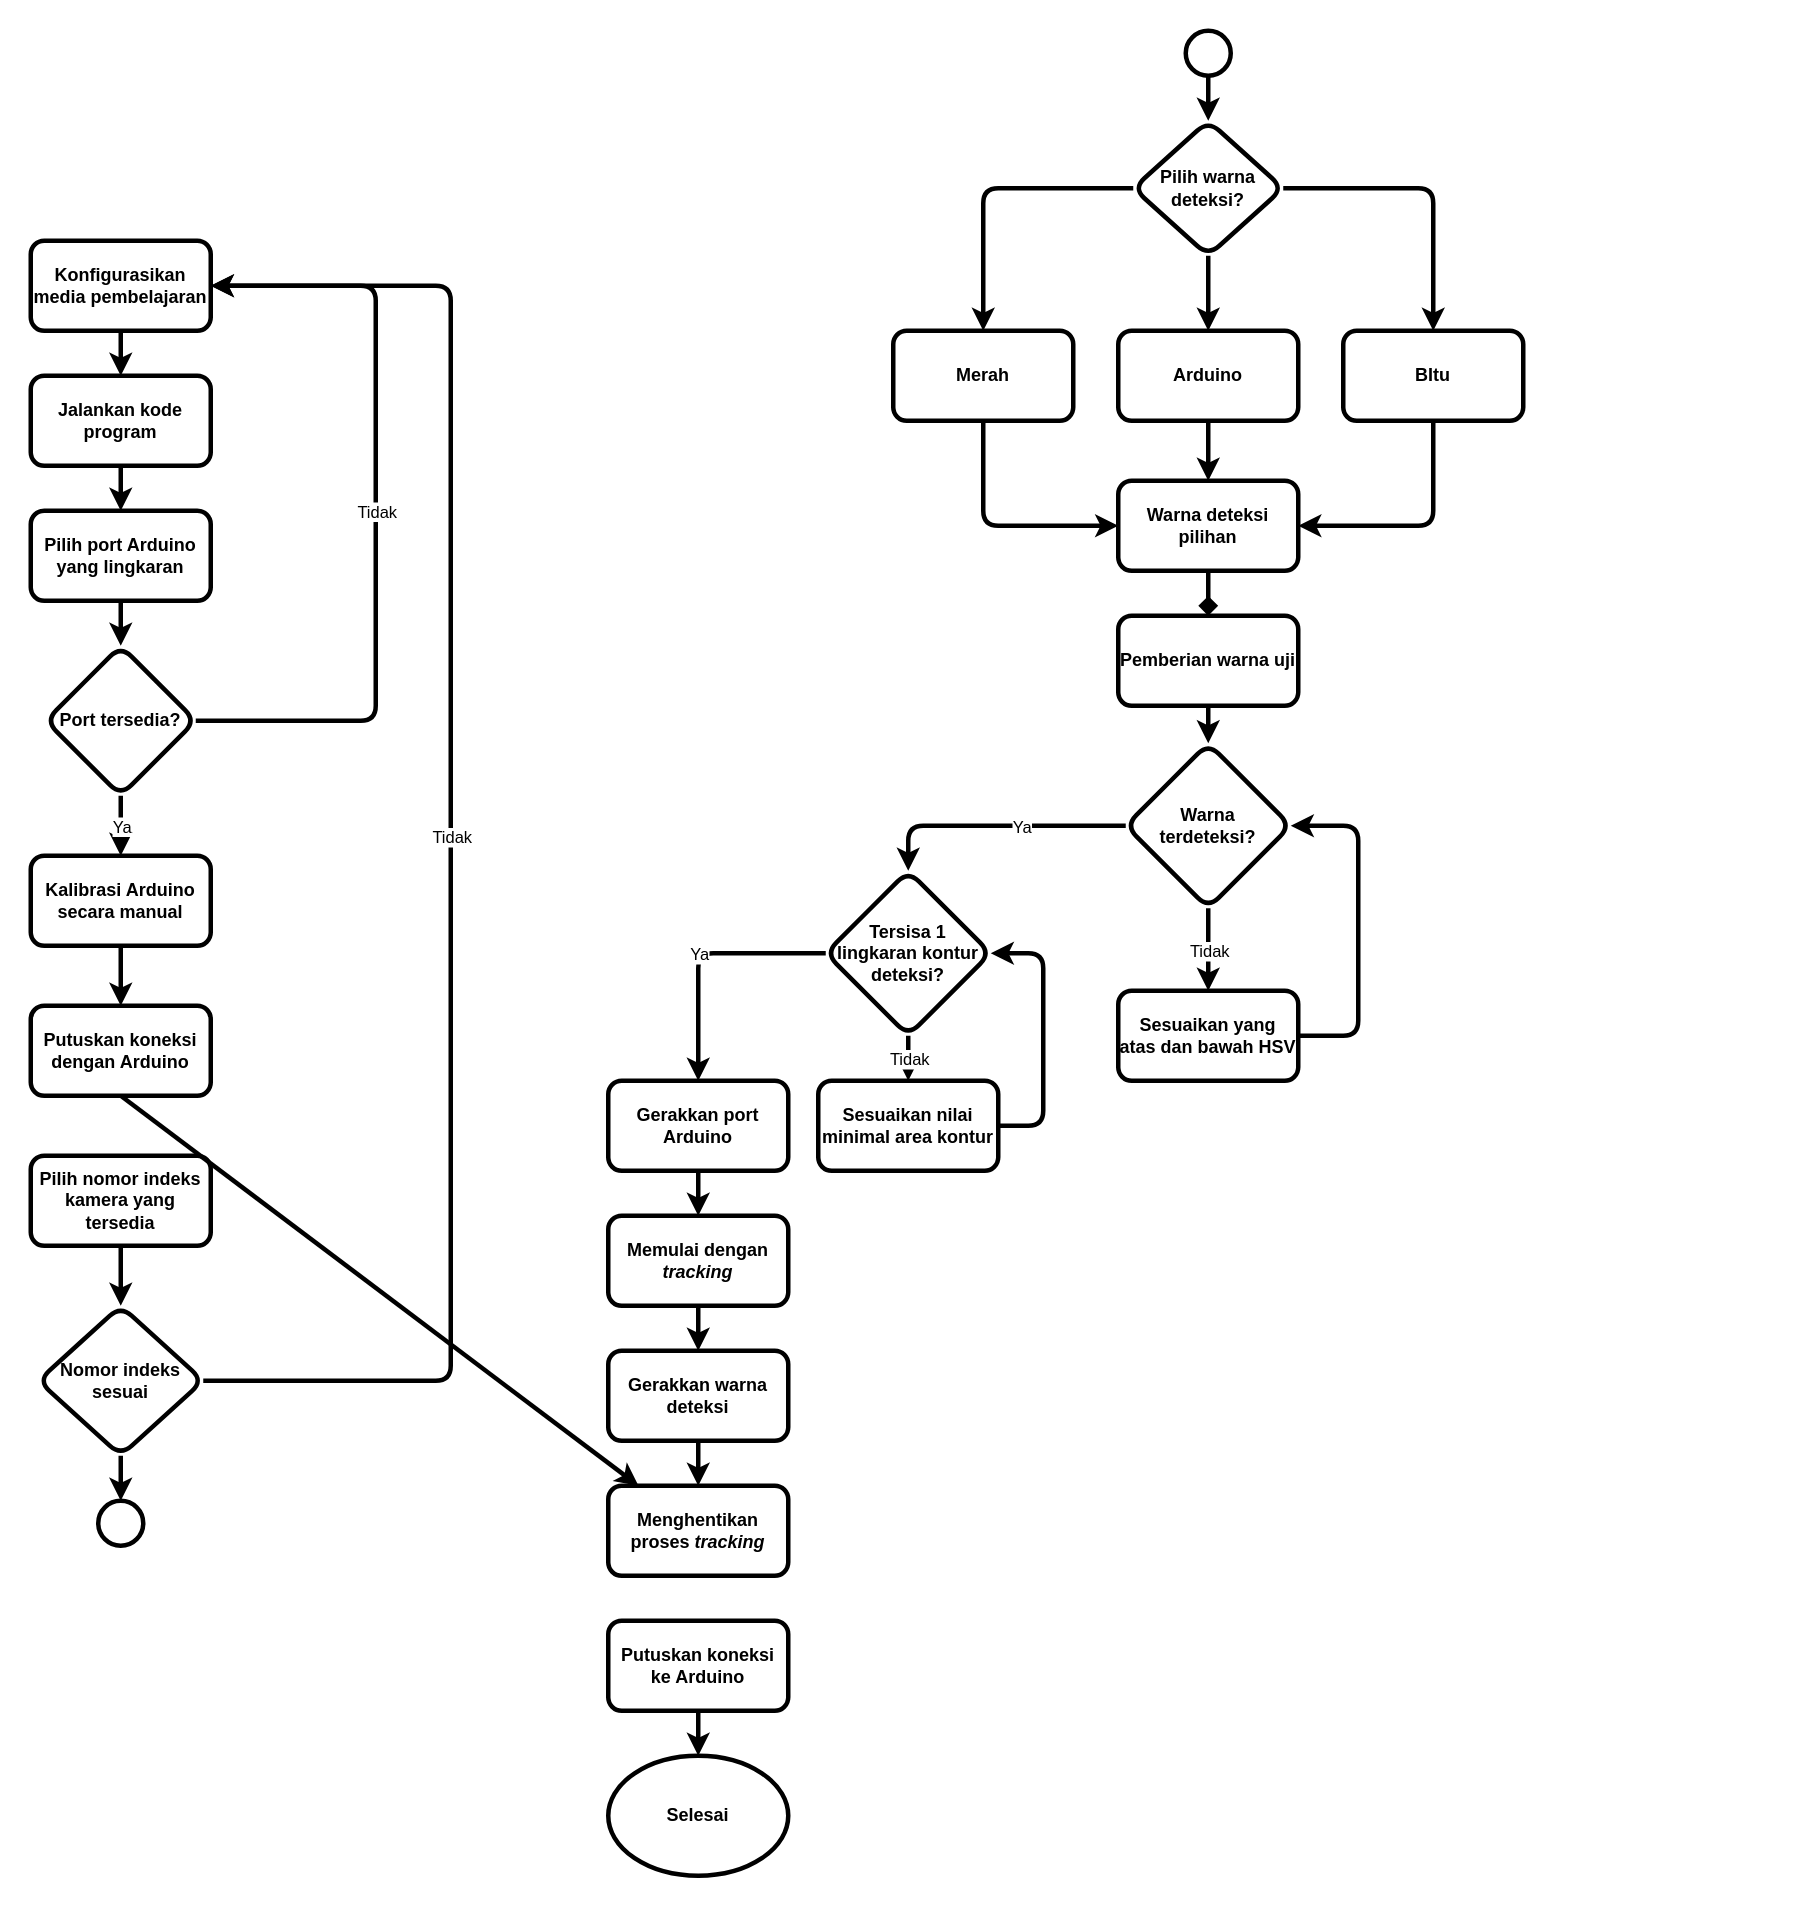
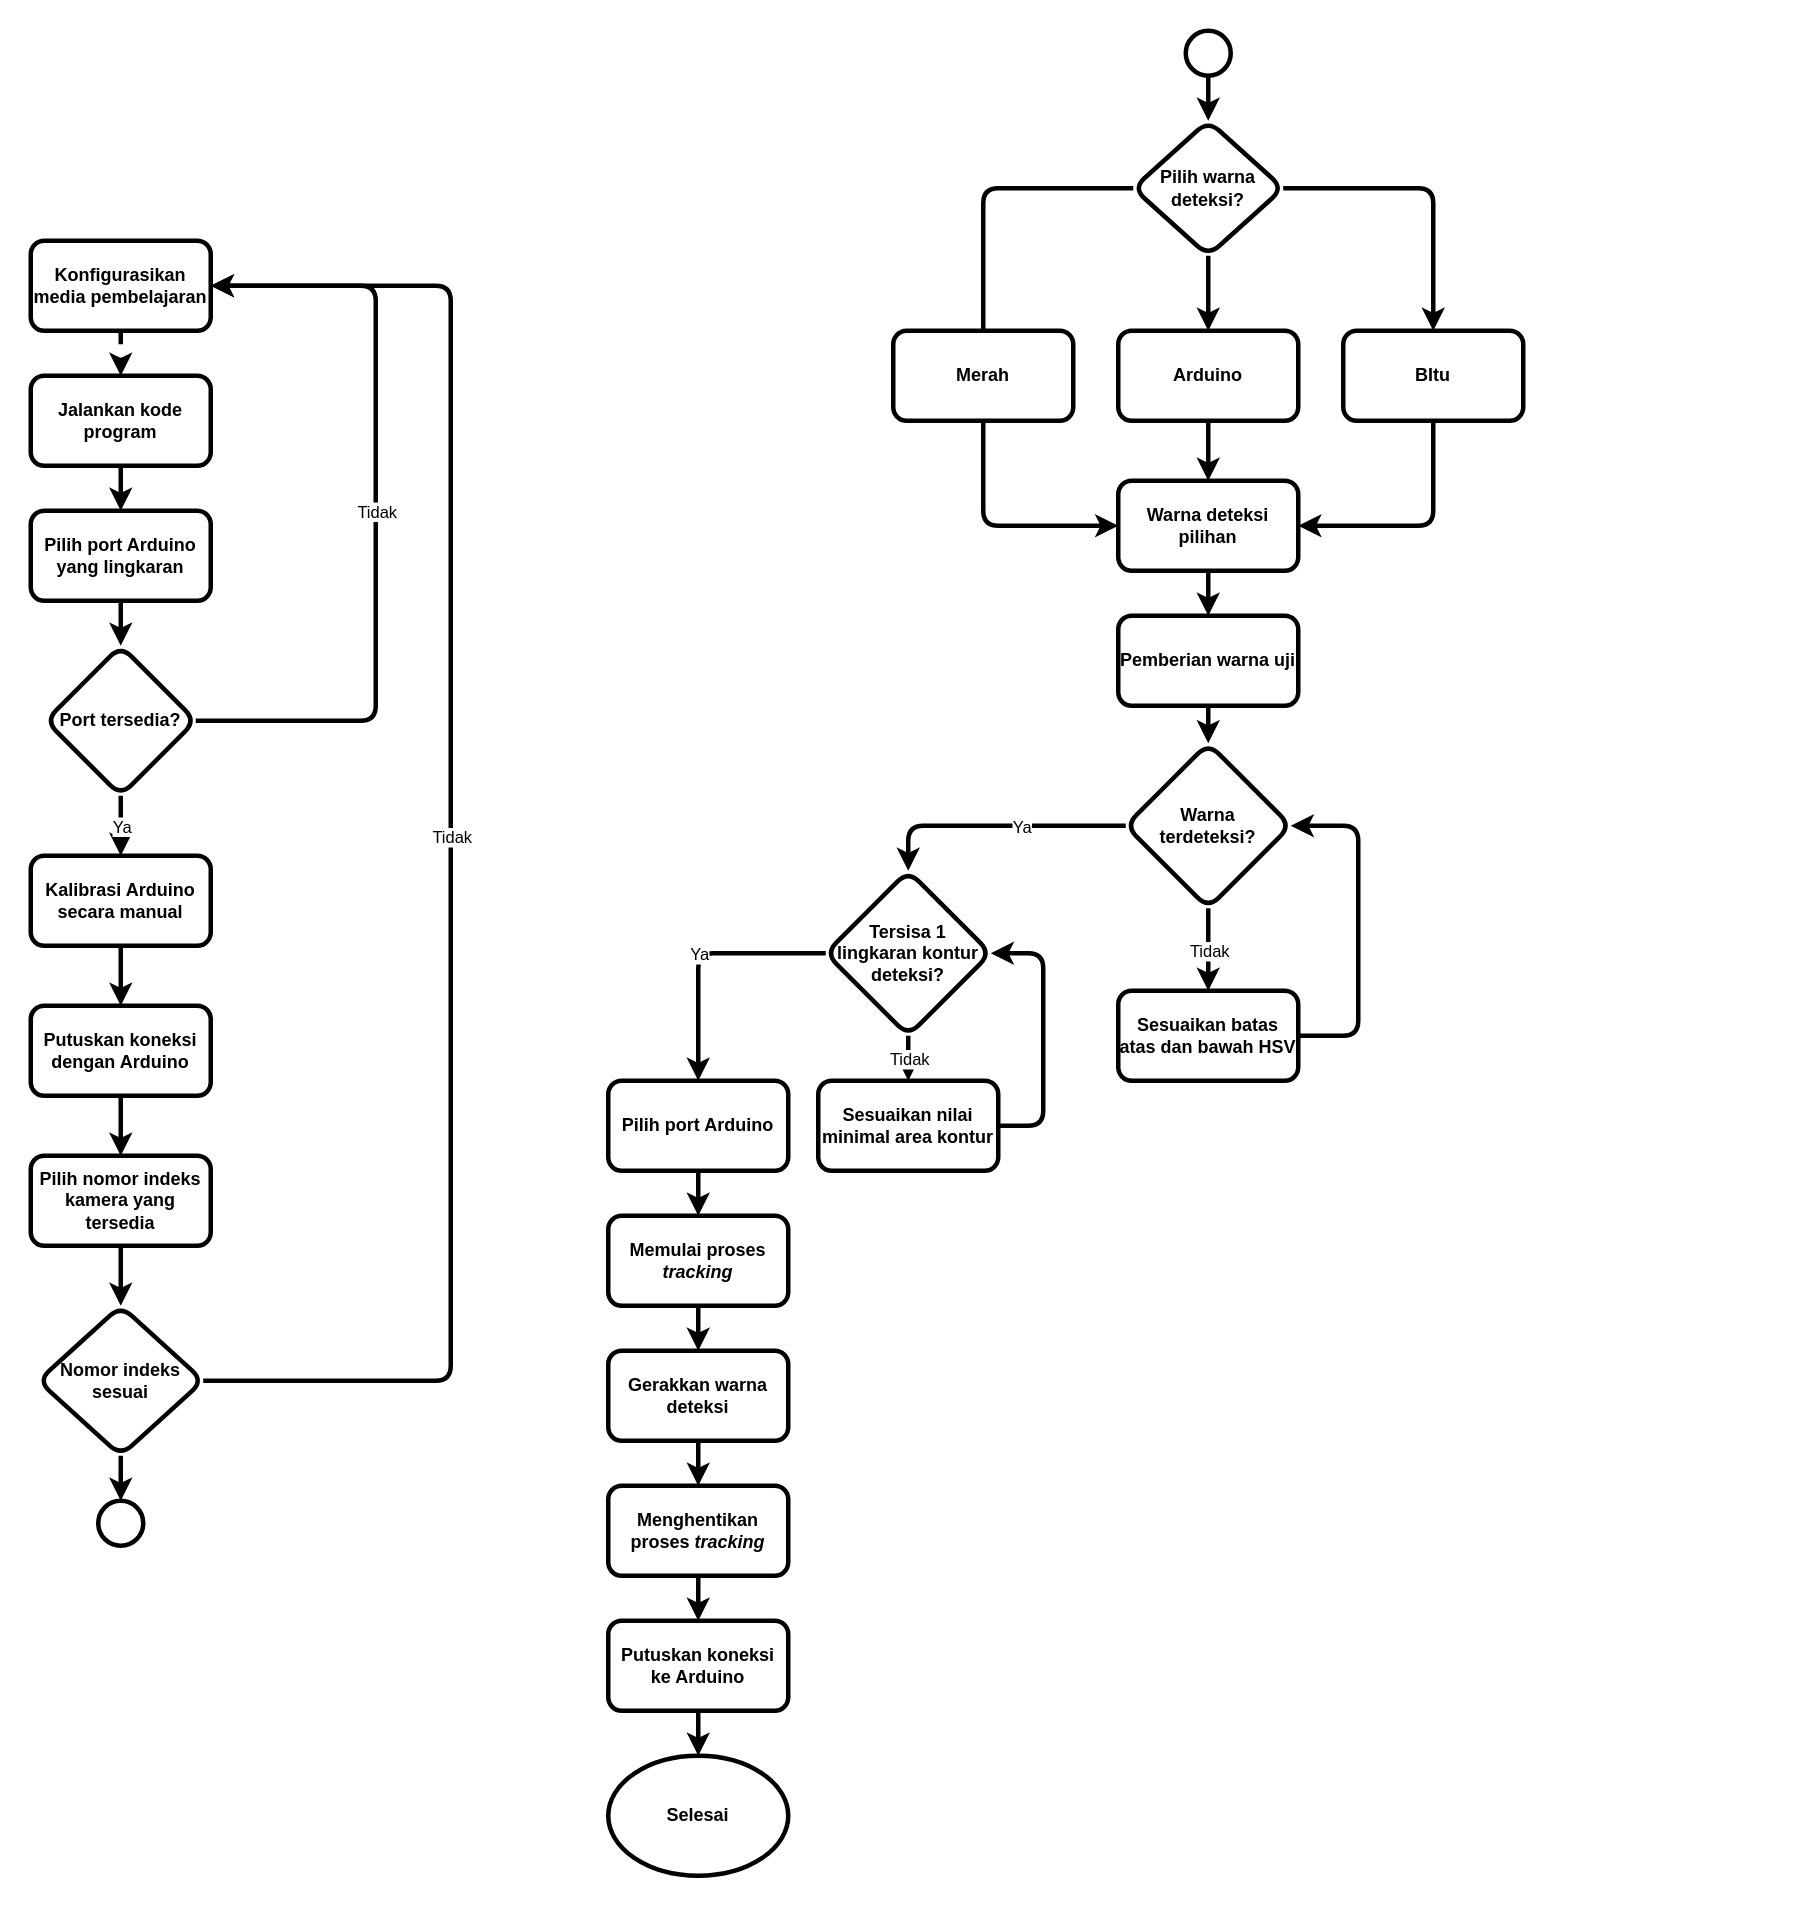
edge "Pilih warna deteksi?" -> "Merah": arrowhead classic -> none
edge "Konfigurasikan media pembelajaran" -> "Jalankan kode program": style solid -> dashed
edge "Warna deteksi pilihan" -> "Pemberian warna uji": arrowhead diamond -> classic
node "Sesuaikan yang atas dan bawah HSV": label "Sesuaikan yang atas dan bawah HSV" -> "Sesuaikan batas atas dan bawah HSV"
node "Gerakkan port Arduino": label "Gerakkan port Arduino" -> "Pilih port Arduino"
node "Memulai dengan tracking": label "Memulai dengan tracking" -> "Memulai proses tracking"
edge "Putuskan koneksi dengan Arduino" -> "Menghentikan proses tracking": now "Putuskan koneksi dengan Arduino" -> "Pilih nomor indeks kamera yang tersedia"
edge "Menghentikan proses tracking" -> "Putuskan koneksi ke Arduino": added
